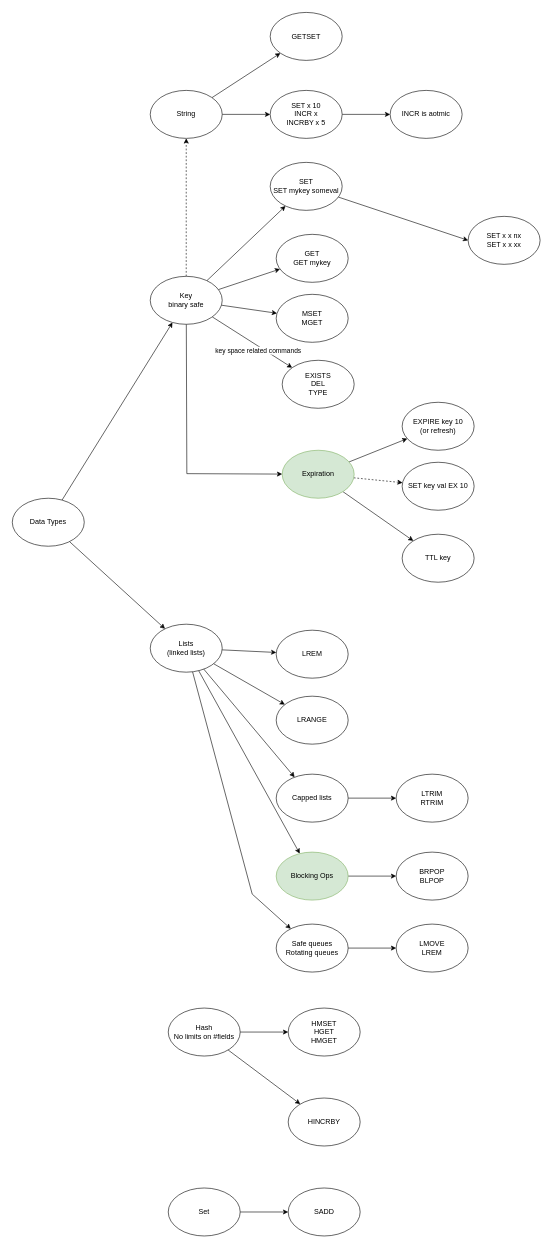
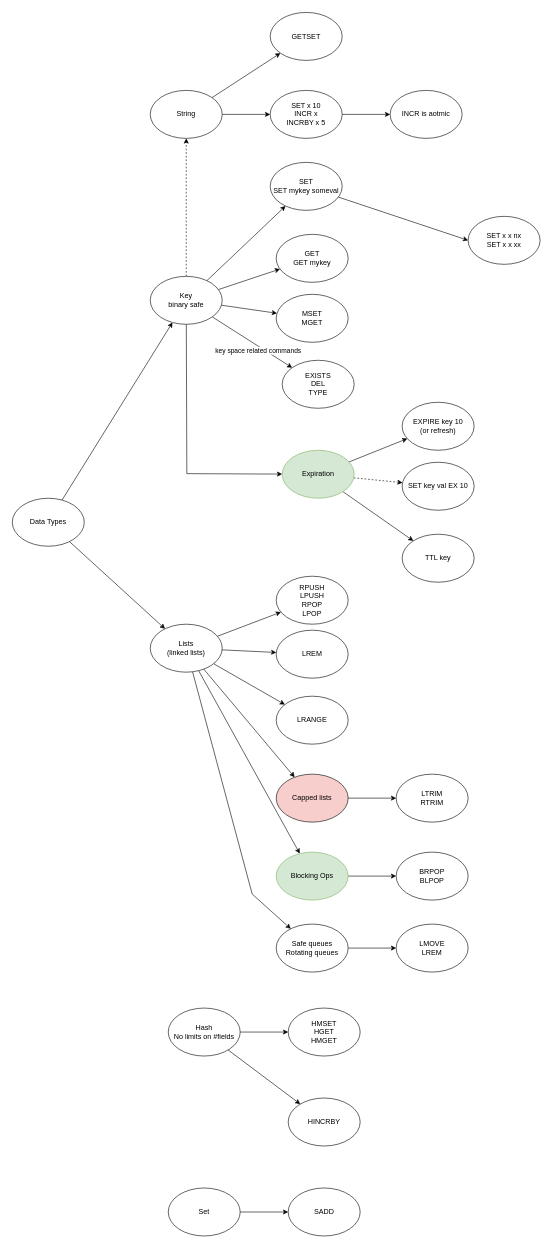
node "RPUSH LPUSH RPOP LPOP": added
edge "Lists (linked lists)" -> "RPUSH LPUSH RPOP LPOP": added
node "Capped lists": fillcolor #ffffff -> #f8cecc
